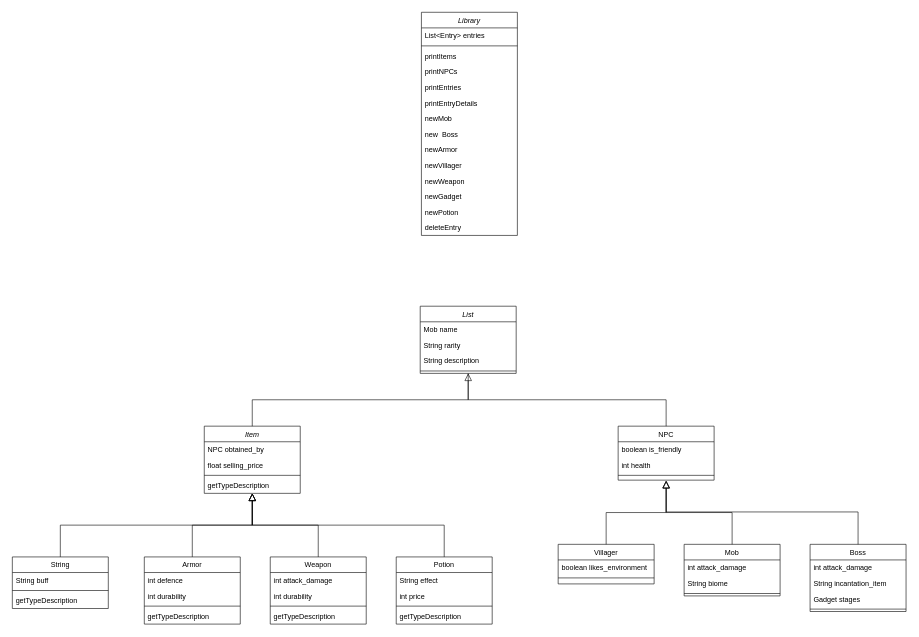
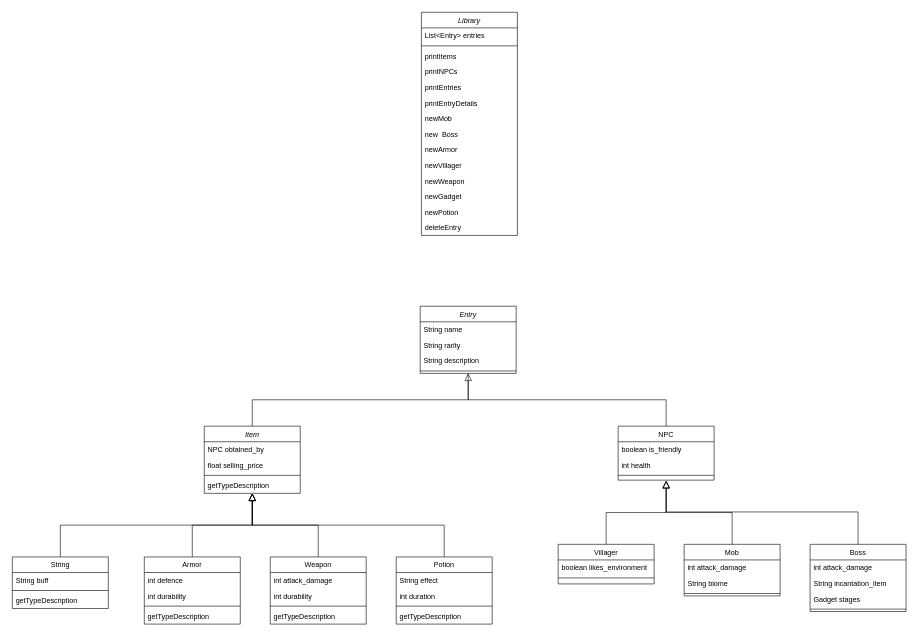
node "List": label "List" -> "Entry"
node "Mob name": label "Mob name" -> "String name"
node "int price": label "int price" -> "int duration"
